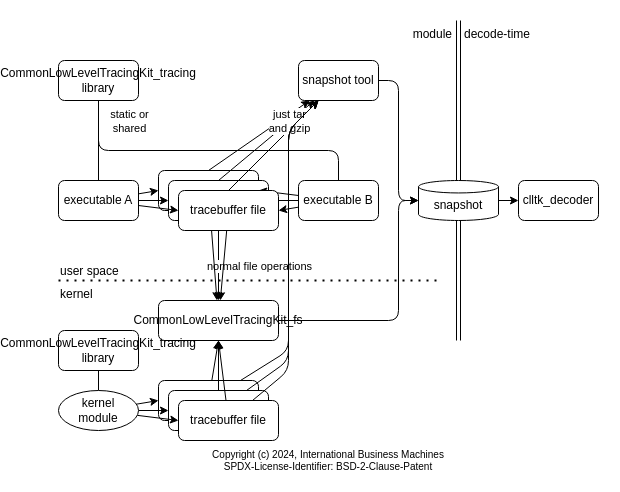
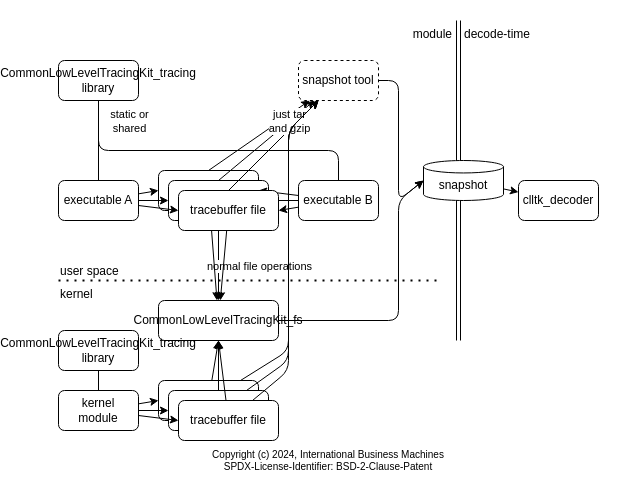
node "snapshot tool": style solid -> dashed
node "snapshot": moved (459, 201) -> (464, 181)
node "kernel module": shape ellipse -> rounded rectangle
